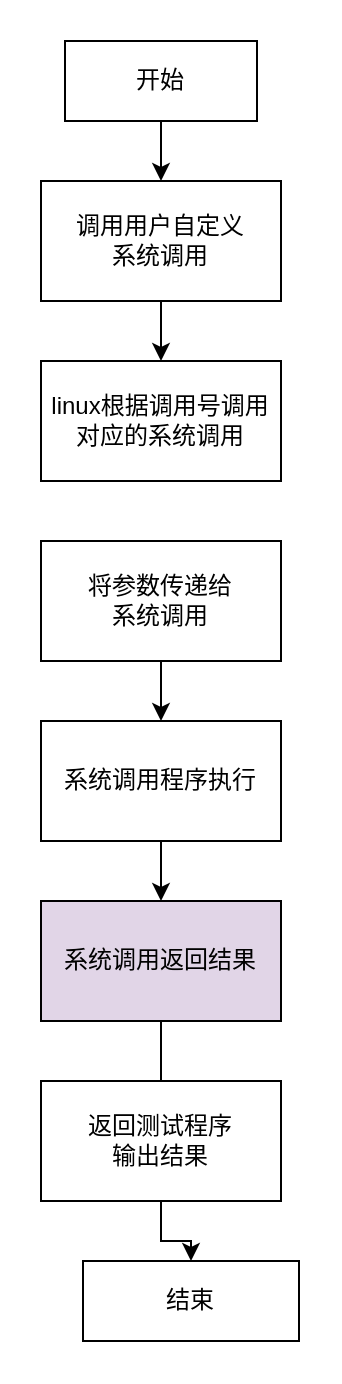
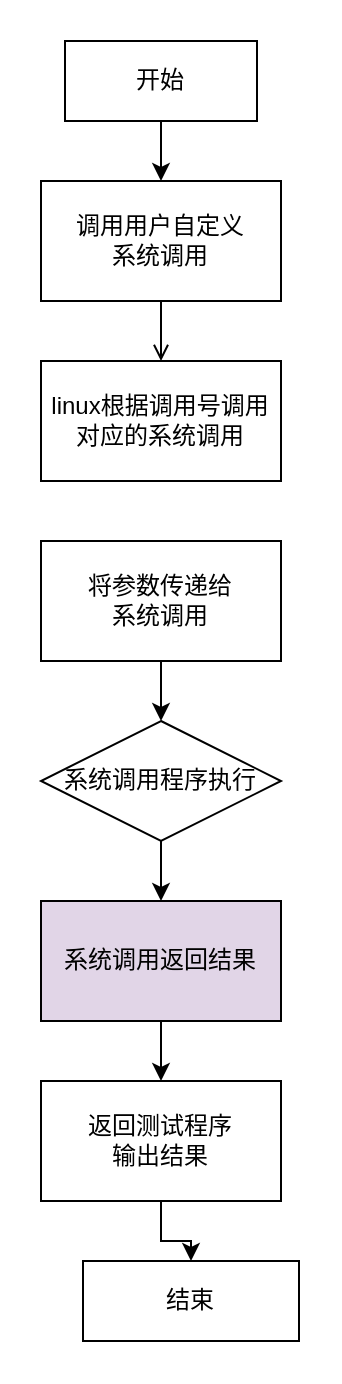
edge "调用用户自定义 系统调用" -> "linux根据调用号调用对应的系统调用": arrowhead classic -> open
node "系统调用程序执行": shape rectangle -> diamond
edge "系统调用返回结果" -- "返回测试程序 输出结果": arrowhead none -> classic
